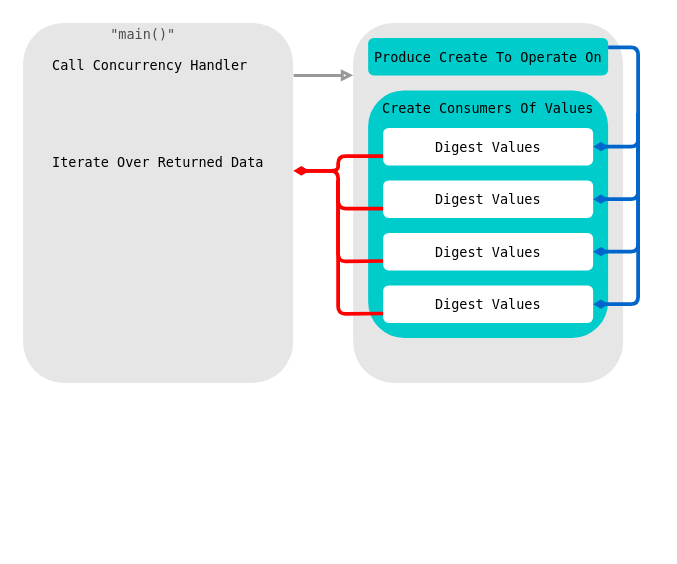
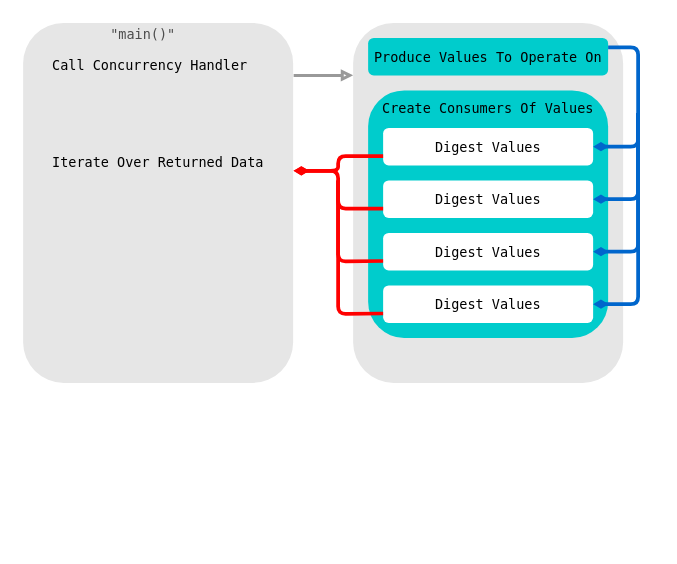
node "Produce Create To Operate On": label "Produce Create To Operate On" -> "Produce Values To Operate On"
